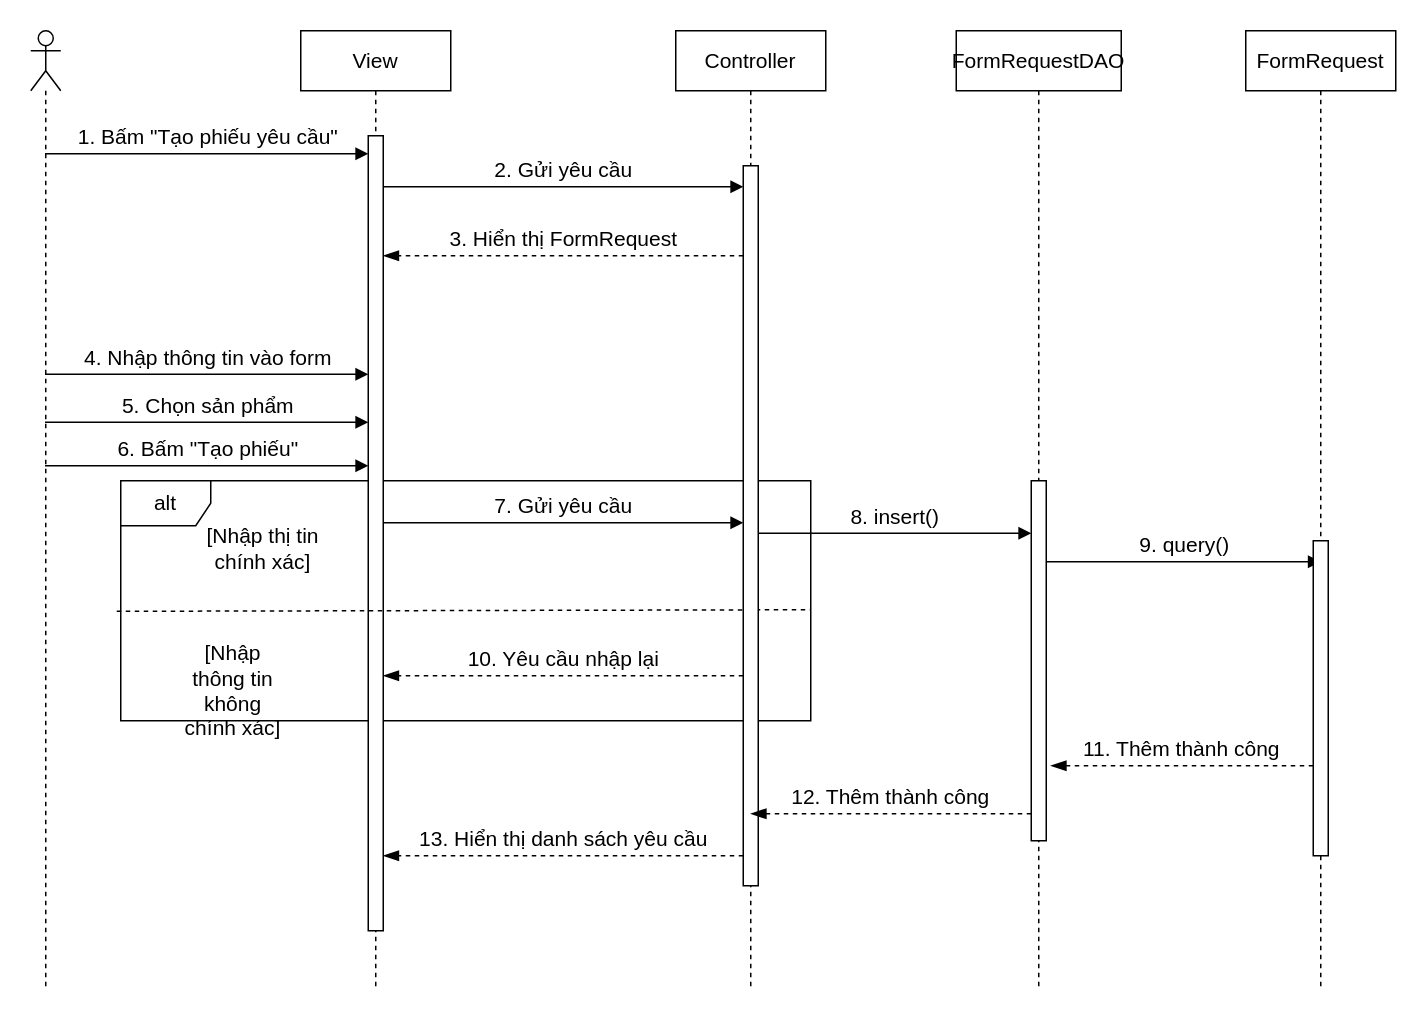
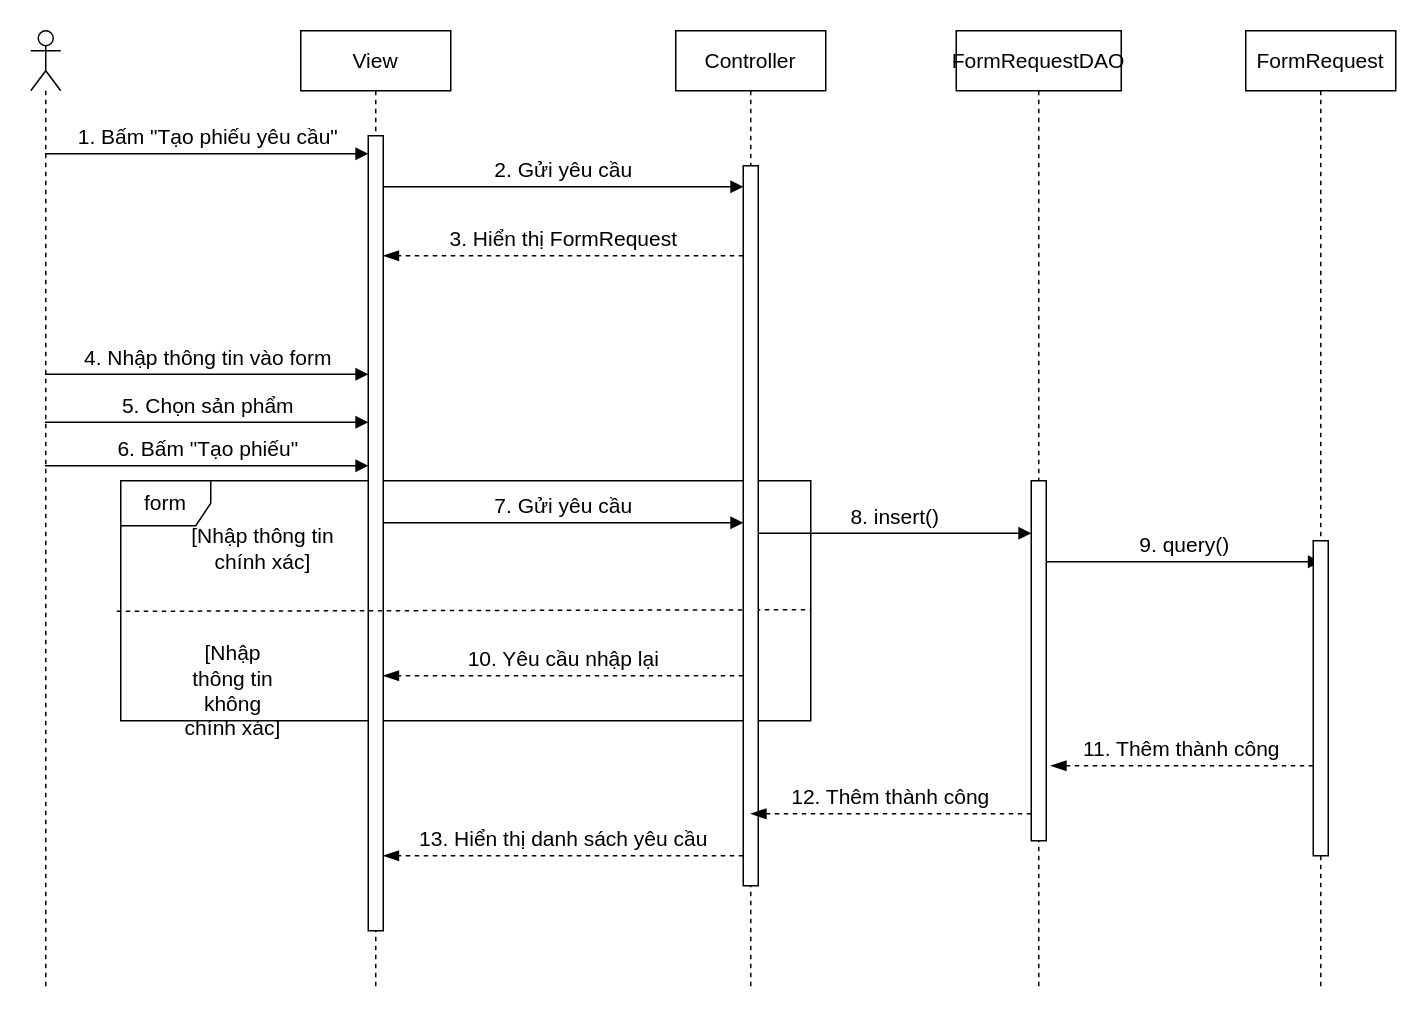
node "alt": label "alt" -> "form"
node "[Nhập thị tin chính xác]": label "[Nhập thị tin chính xác]" -> "[Nhập thông tin chính xác]"
